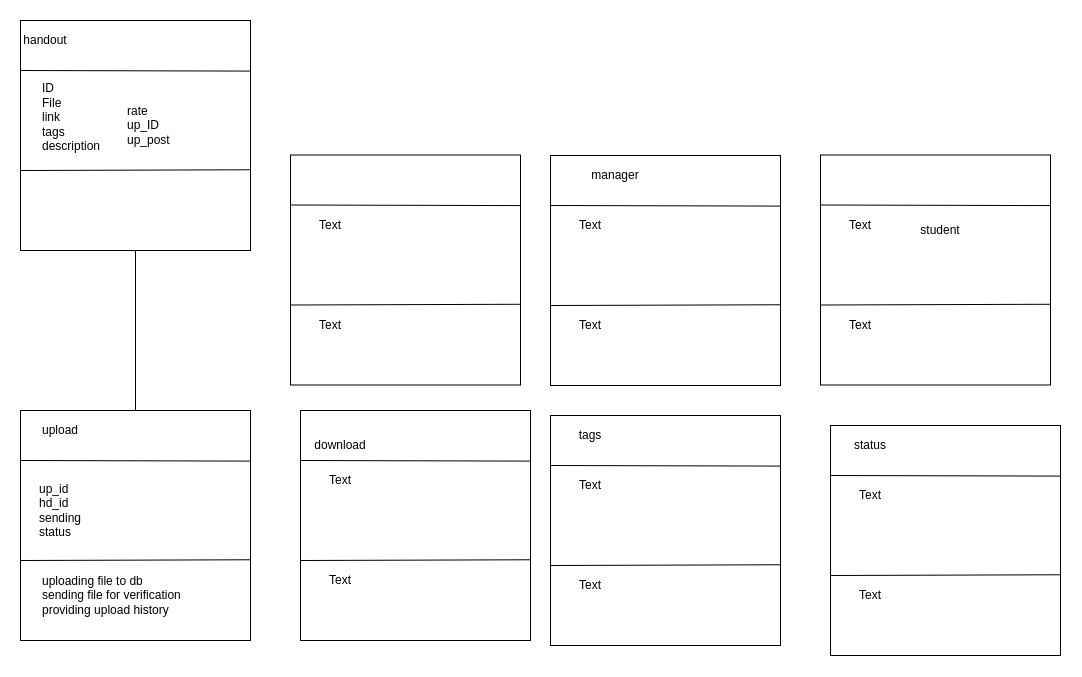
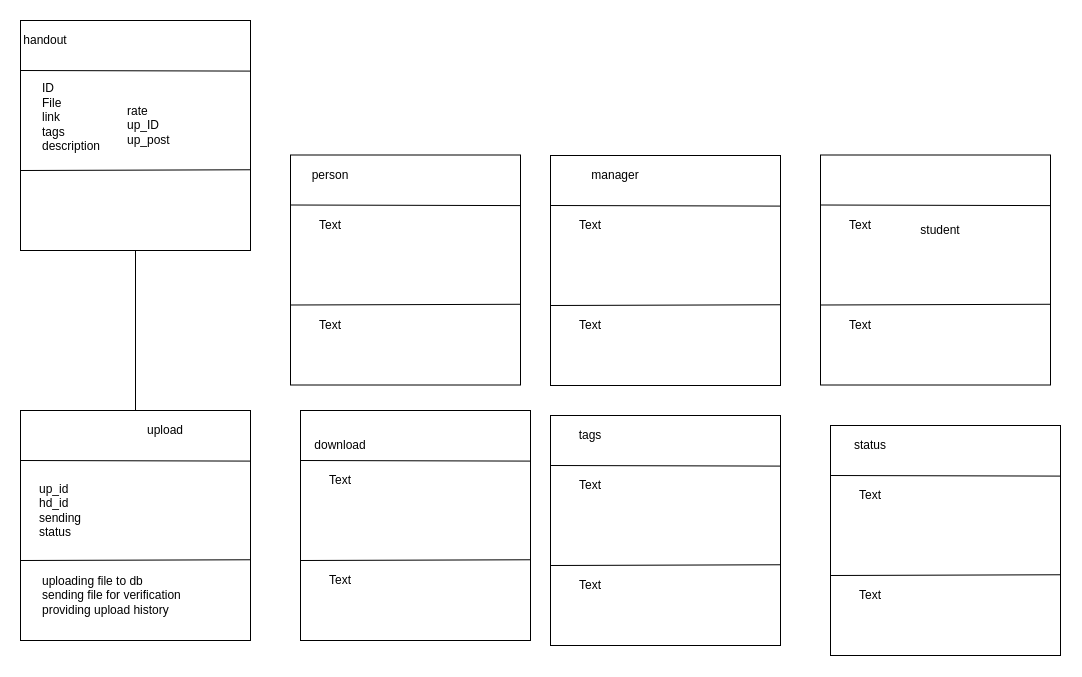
node "person": added
node "upload": moved (61, 431) -> (166, 431)
